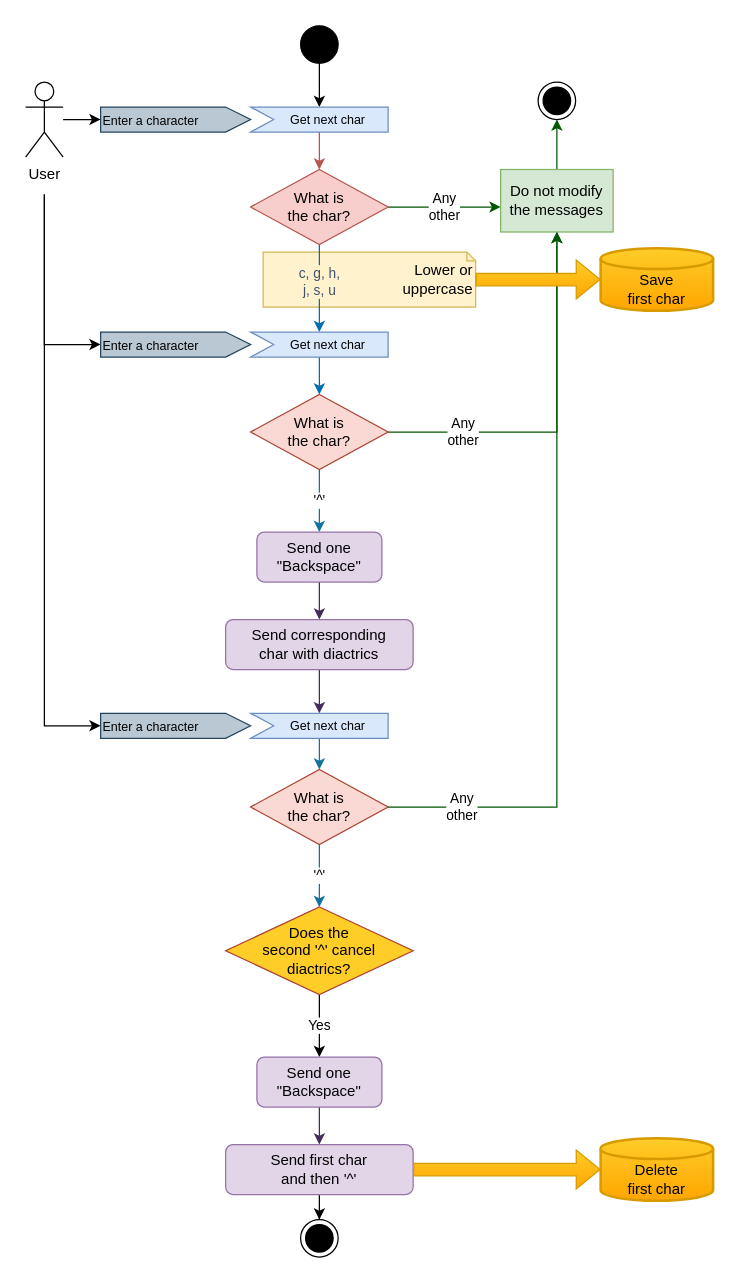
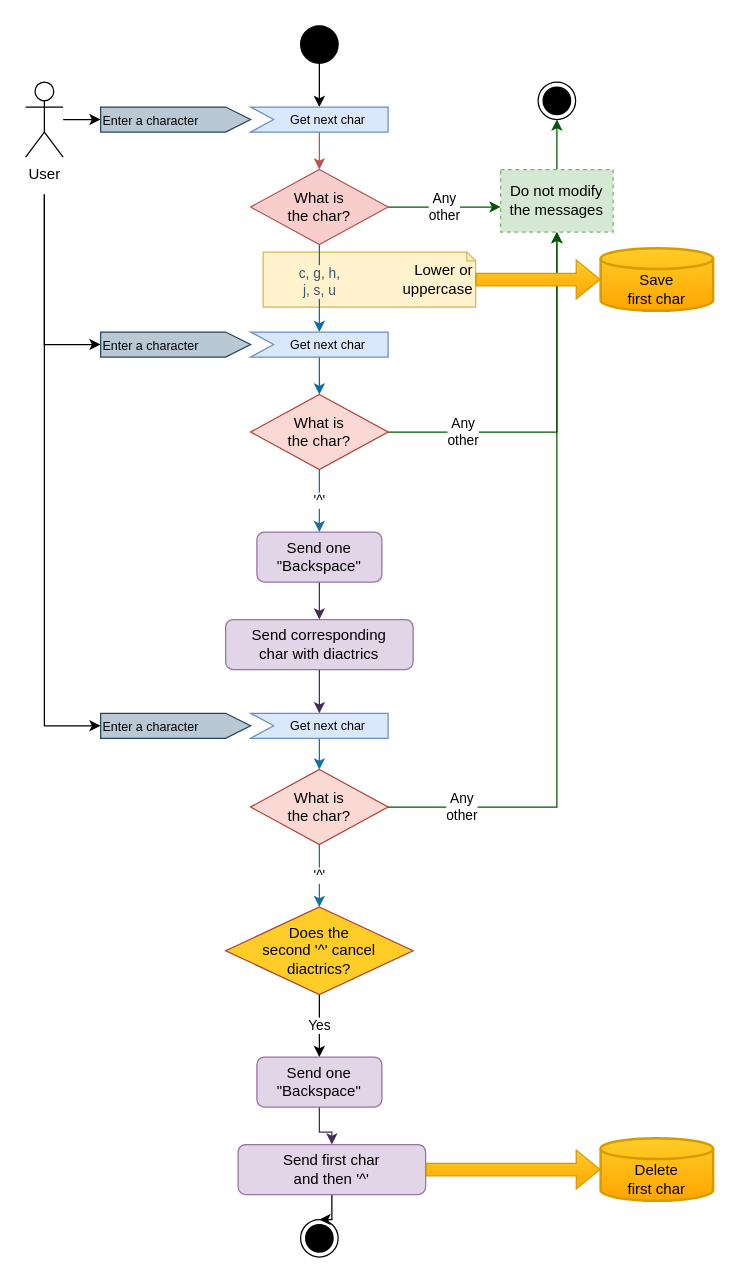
node "Do not modify the messages": style solid -> dashed
node "Send first char and then '^'": moved (319, 1169) -> (332, 1169)
